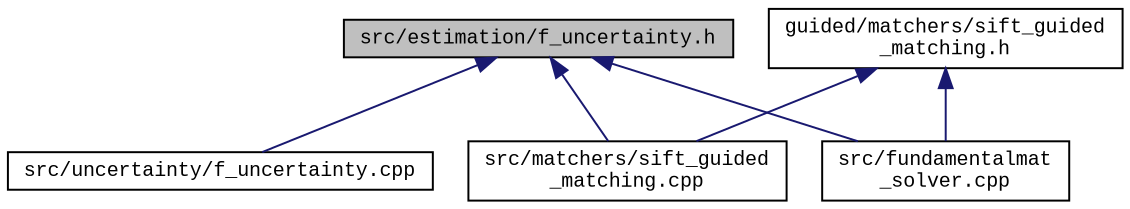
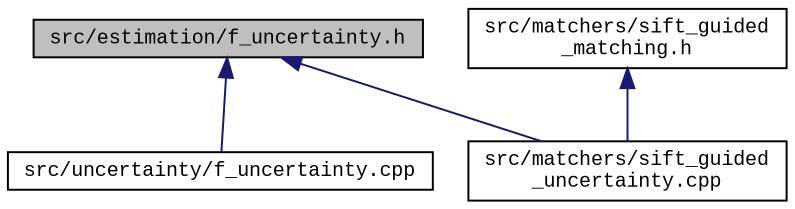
node "guided/matchers/sift_guided _matching.h": label "guided/matchers/sift_guided _matching.h" -> "src/matchers/sift_guided _matching.h"
node "src/matchers/sift_guided _matching.cpp": label "src/matchers/sift_guided _matching.cpp" -> "src/matchers/sift_guided _uncertainty.cpp"
node "src/fundamentalmat _solver.cpp": removed
